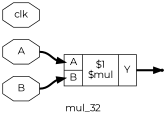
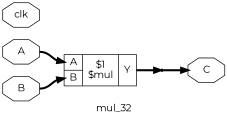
node "C": added
